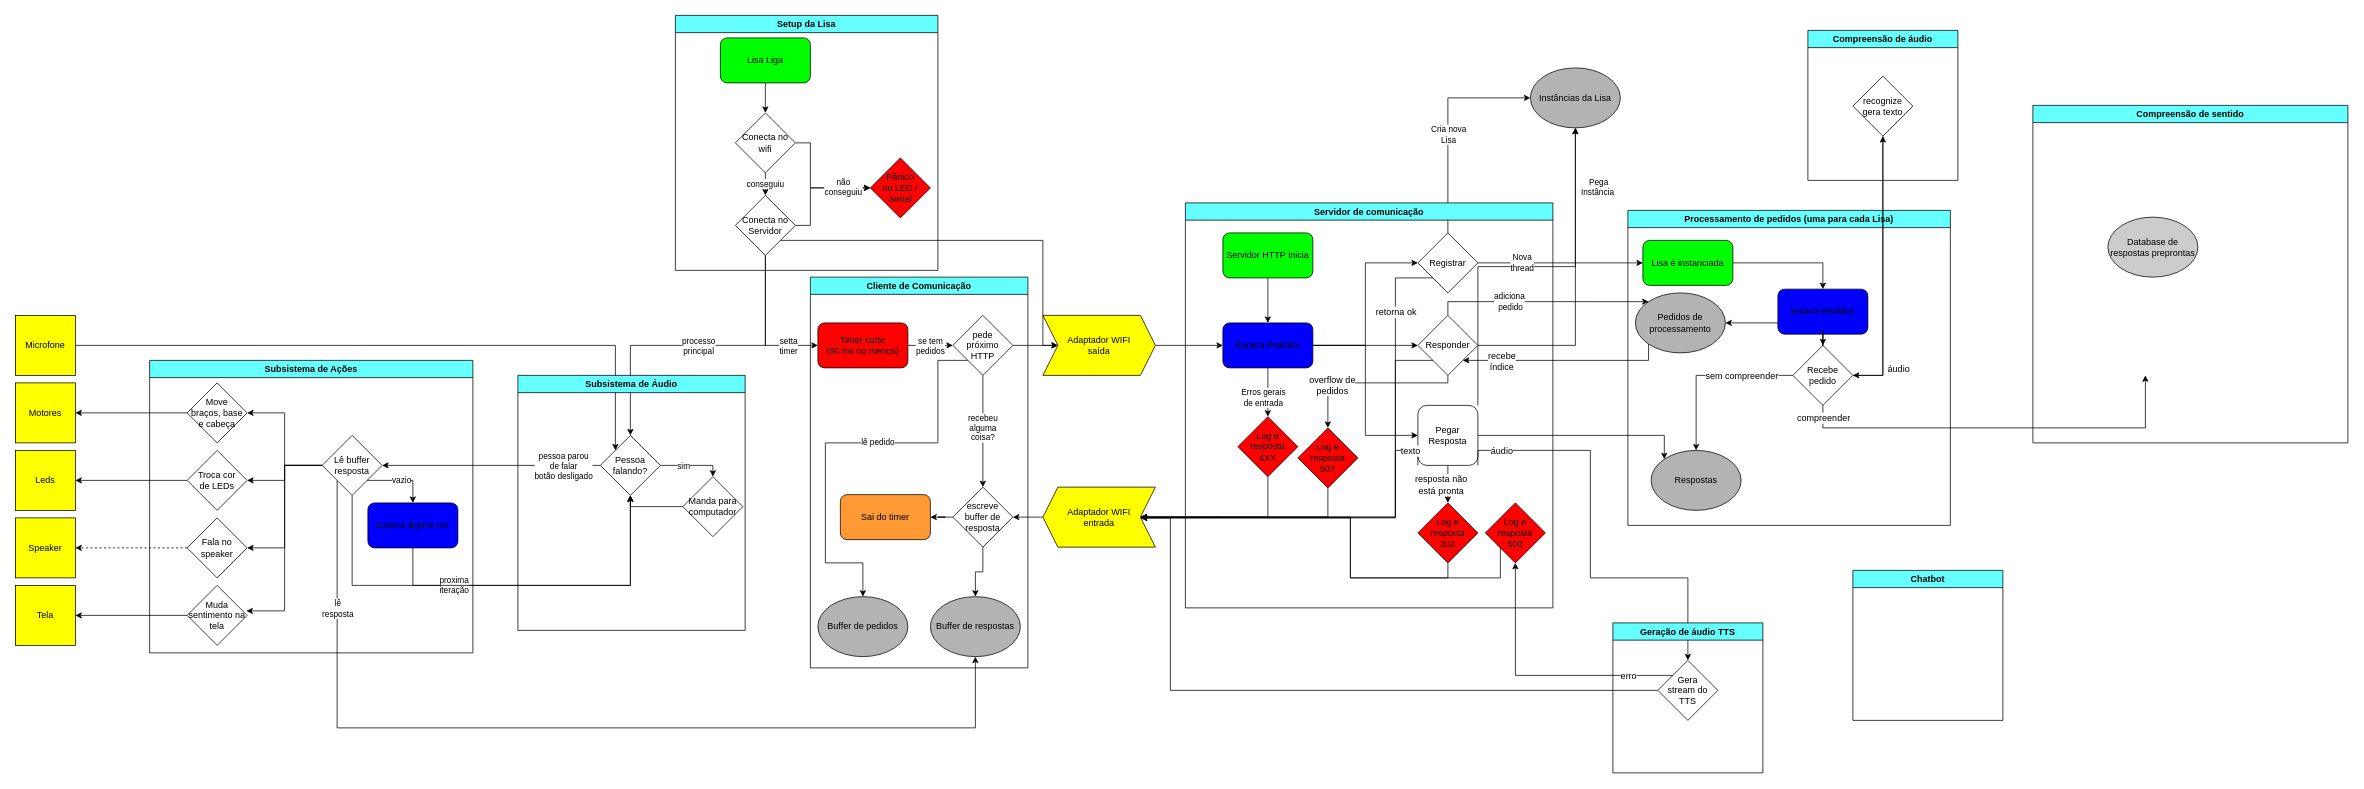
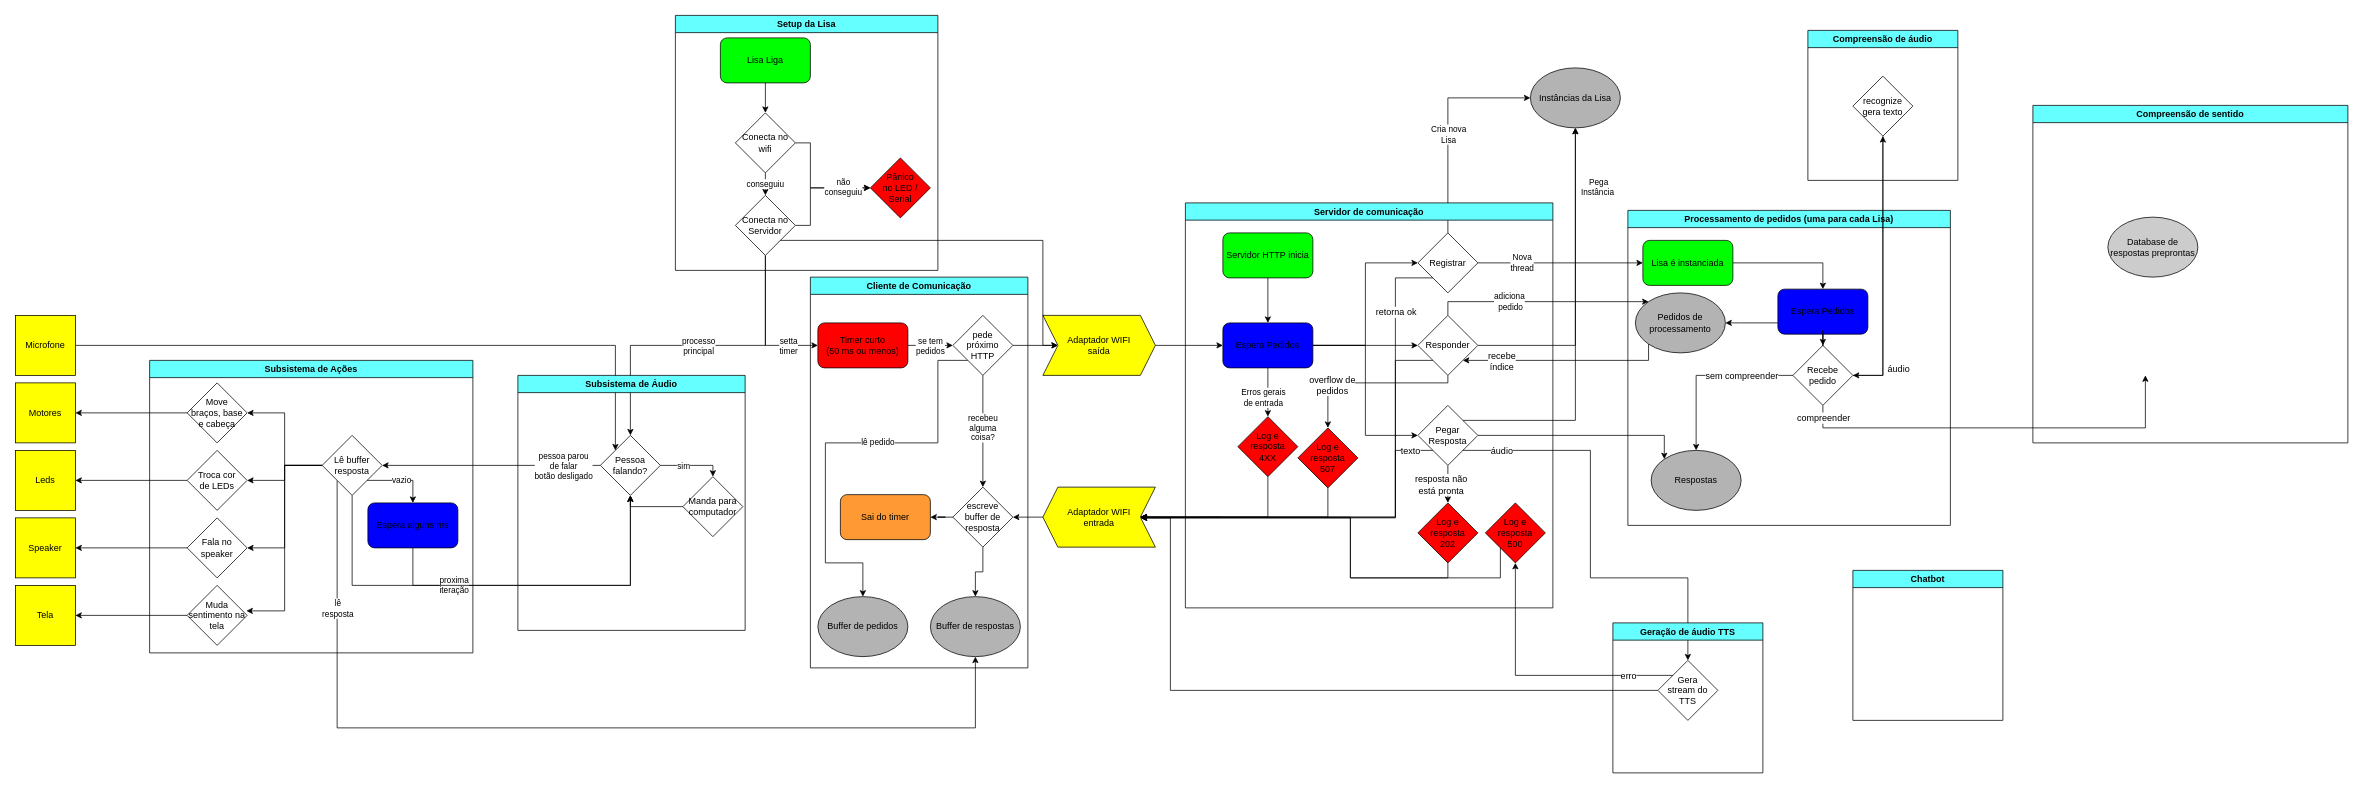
node "Pegar Resposta": shape rounded rectangle -> diamond
edge "Fala no speaker" -> "Speaker": style dashed -> solid
